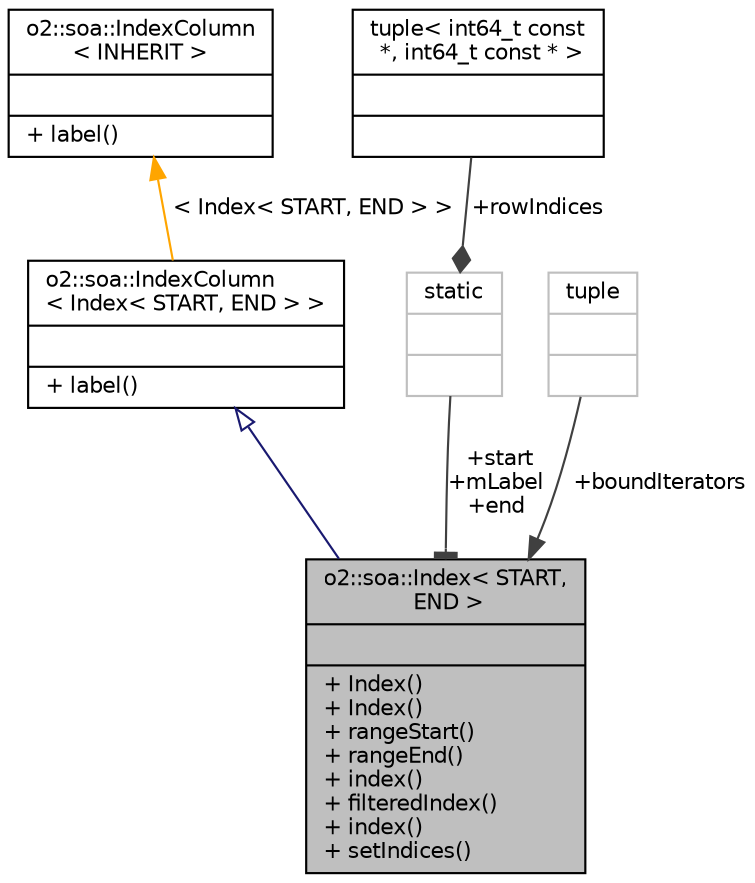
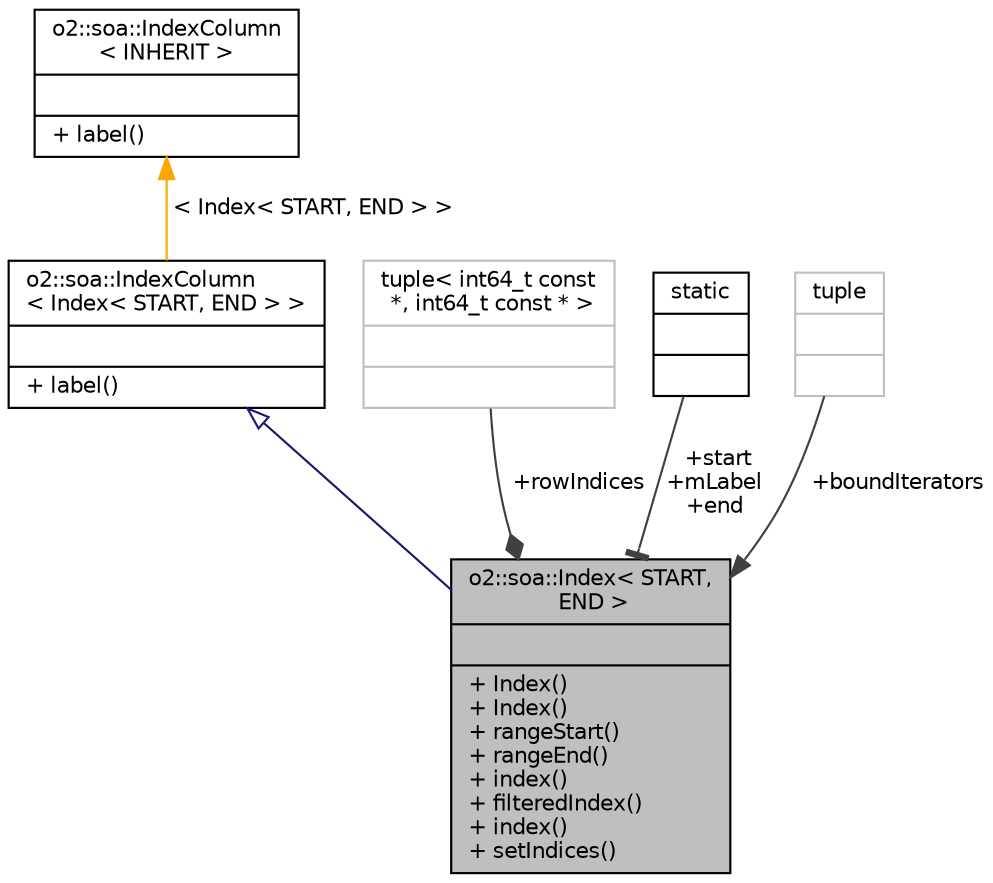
node "tuple< int64_t const": color black -> grey75
edge "tuple< int64_t const" -> "static": now "tuple< int64_t const" -> "o2::soa::Index< START,"
node "static": color grey75 -> black
